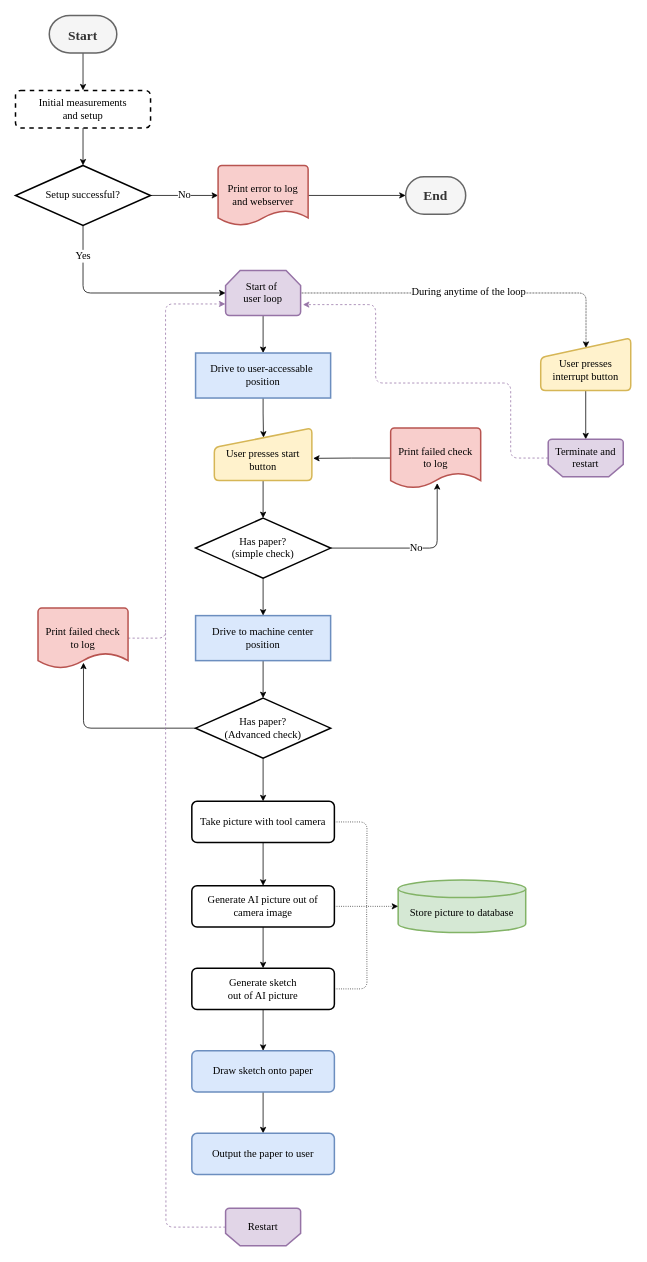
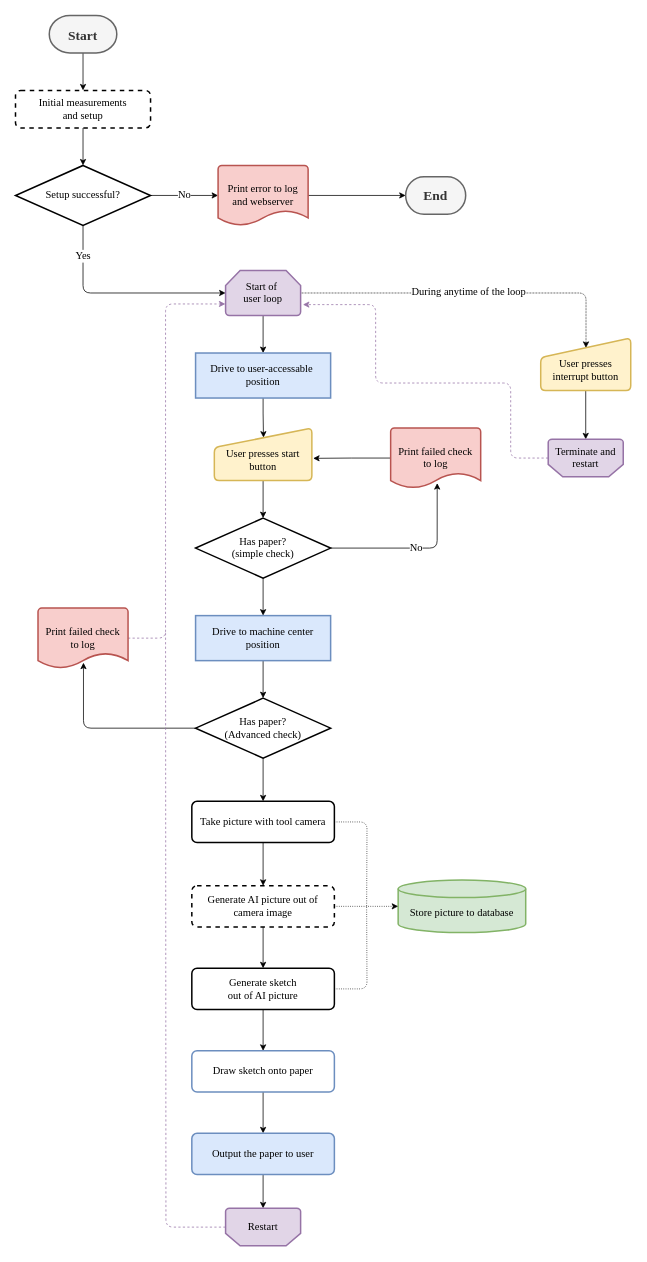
node "Generate AI picture out of camera image": style solid -> dashed
node "Draw sketch onto paper": fillcolor #dae8fc -> #ffffff
edge "Output the paper to user" -> "Restart": added
